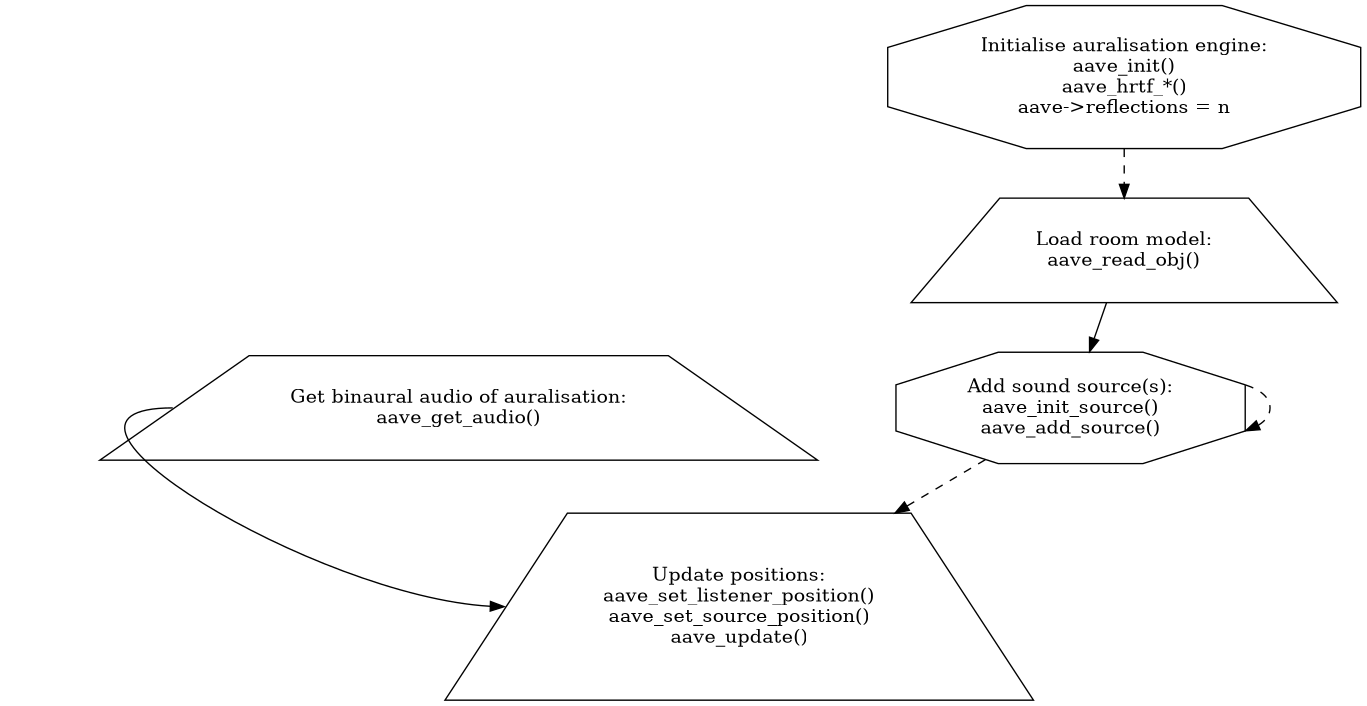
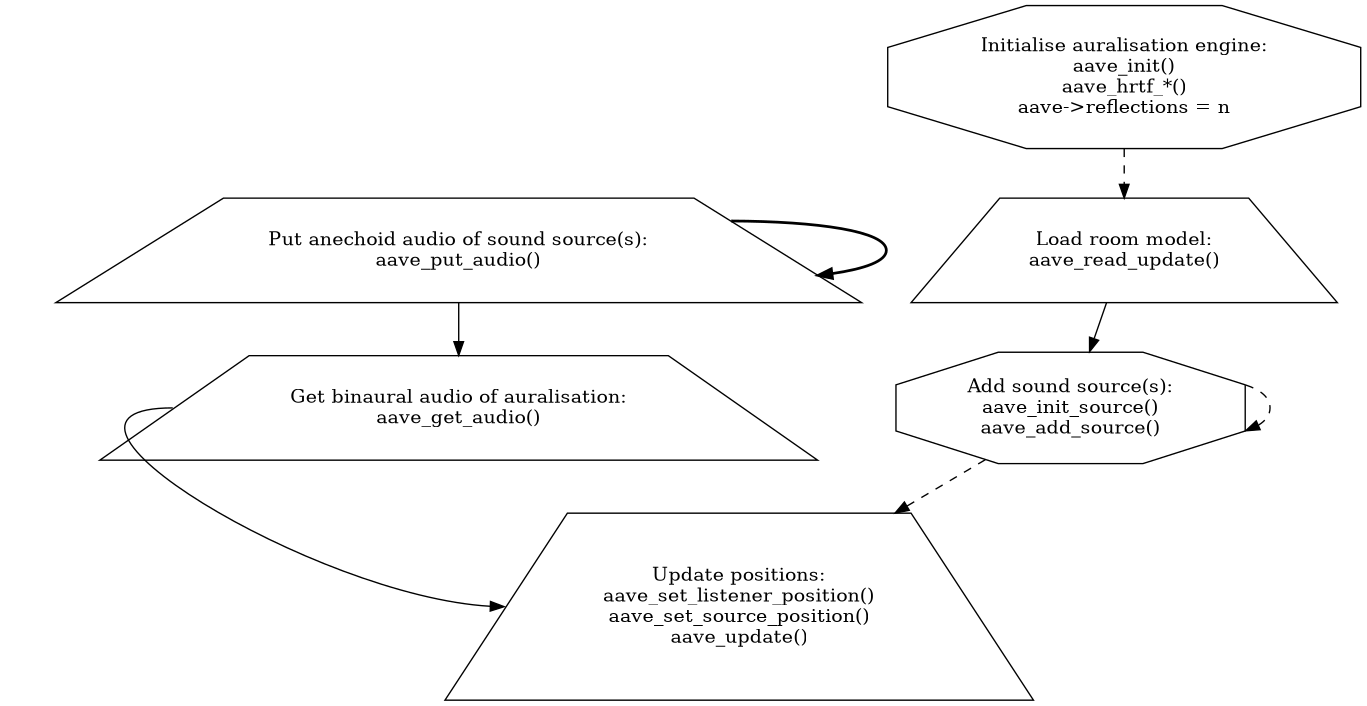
node "Put anechoid audio of sound source(s): aave_put_audio()": added
node "Load room model: aave_read_obj()": label "Load room model: aave_read_obj()" -> "Load room model: aave_read_update()"
